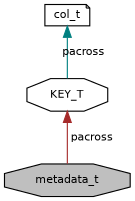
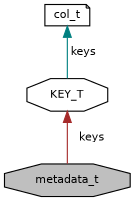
edge "KEY_T" -> "col_t": label " pacross" -> " keys"
edge "metadata_t" -> "KEY_T": label " pacross" -> " keys"
